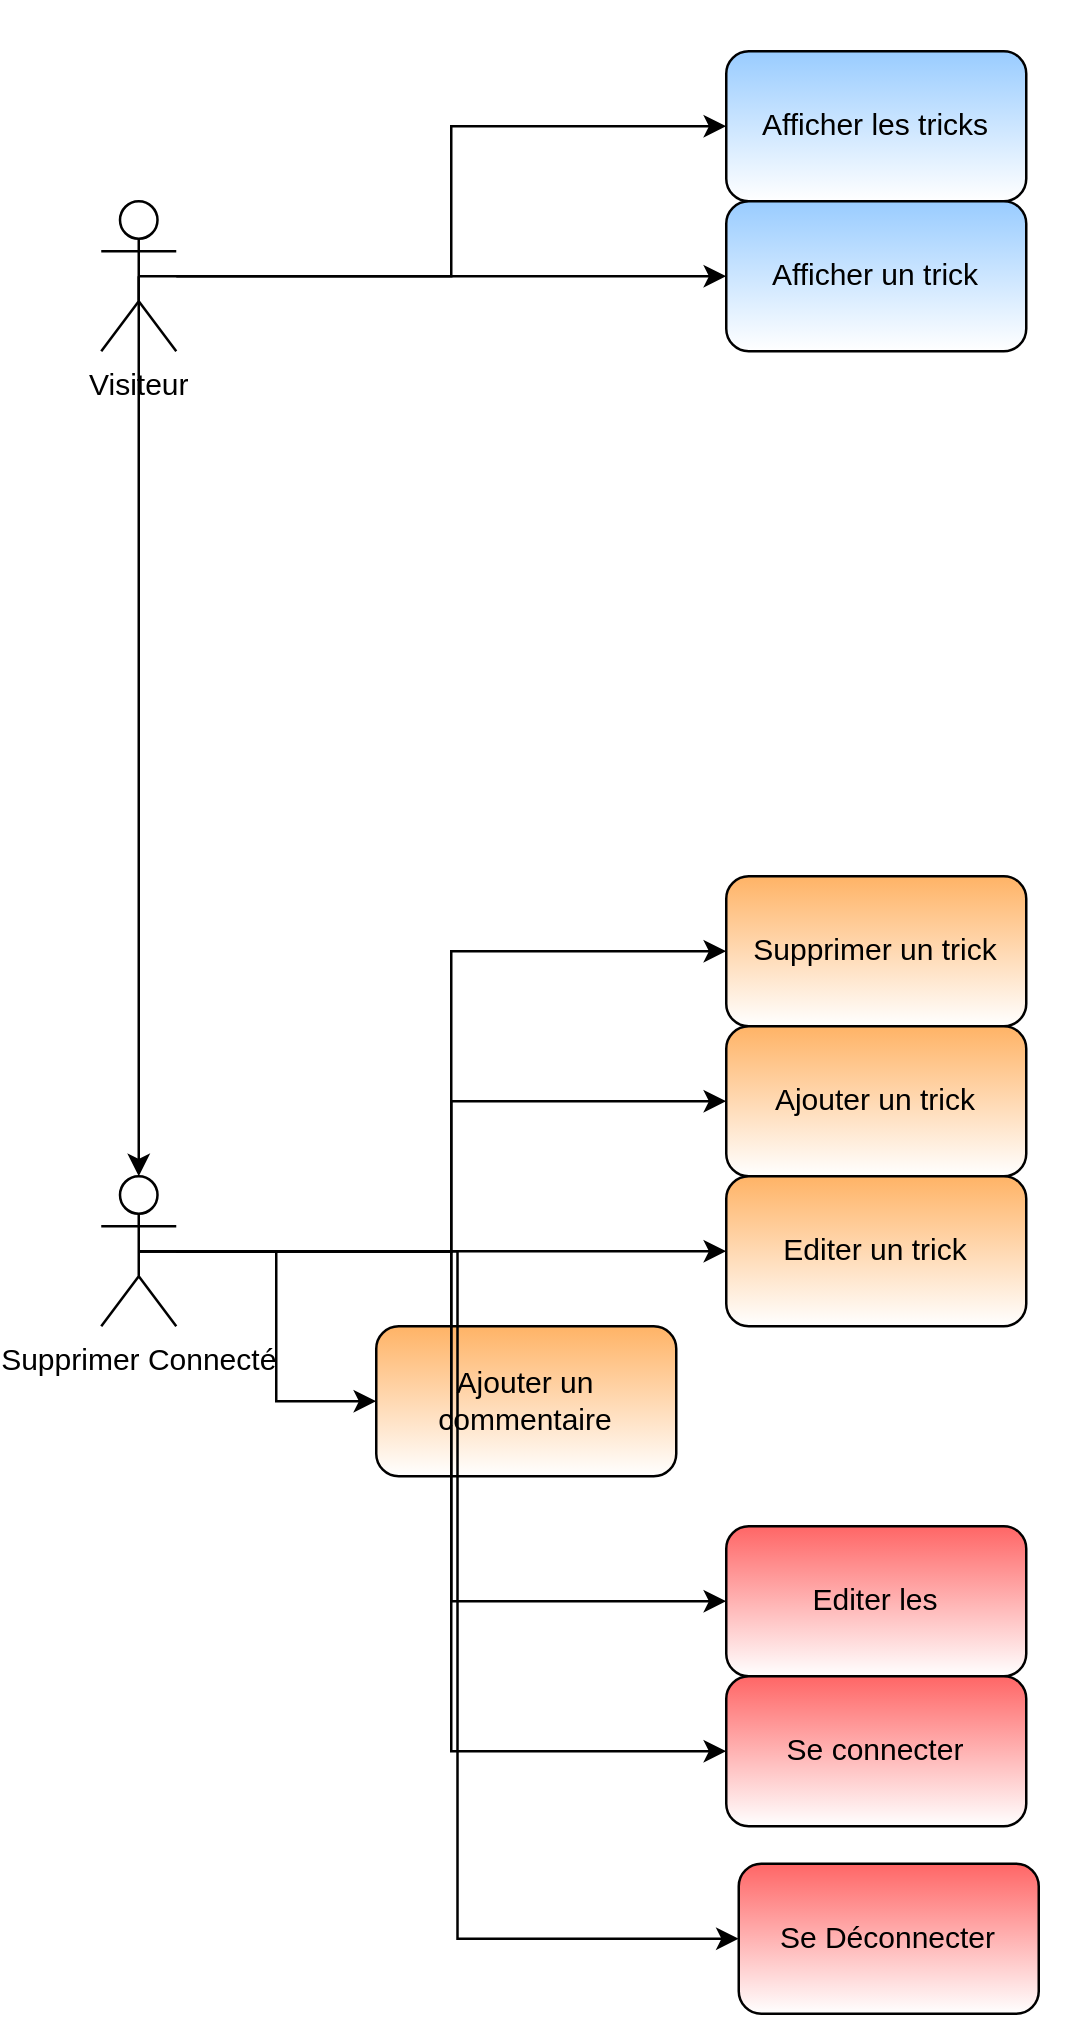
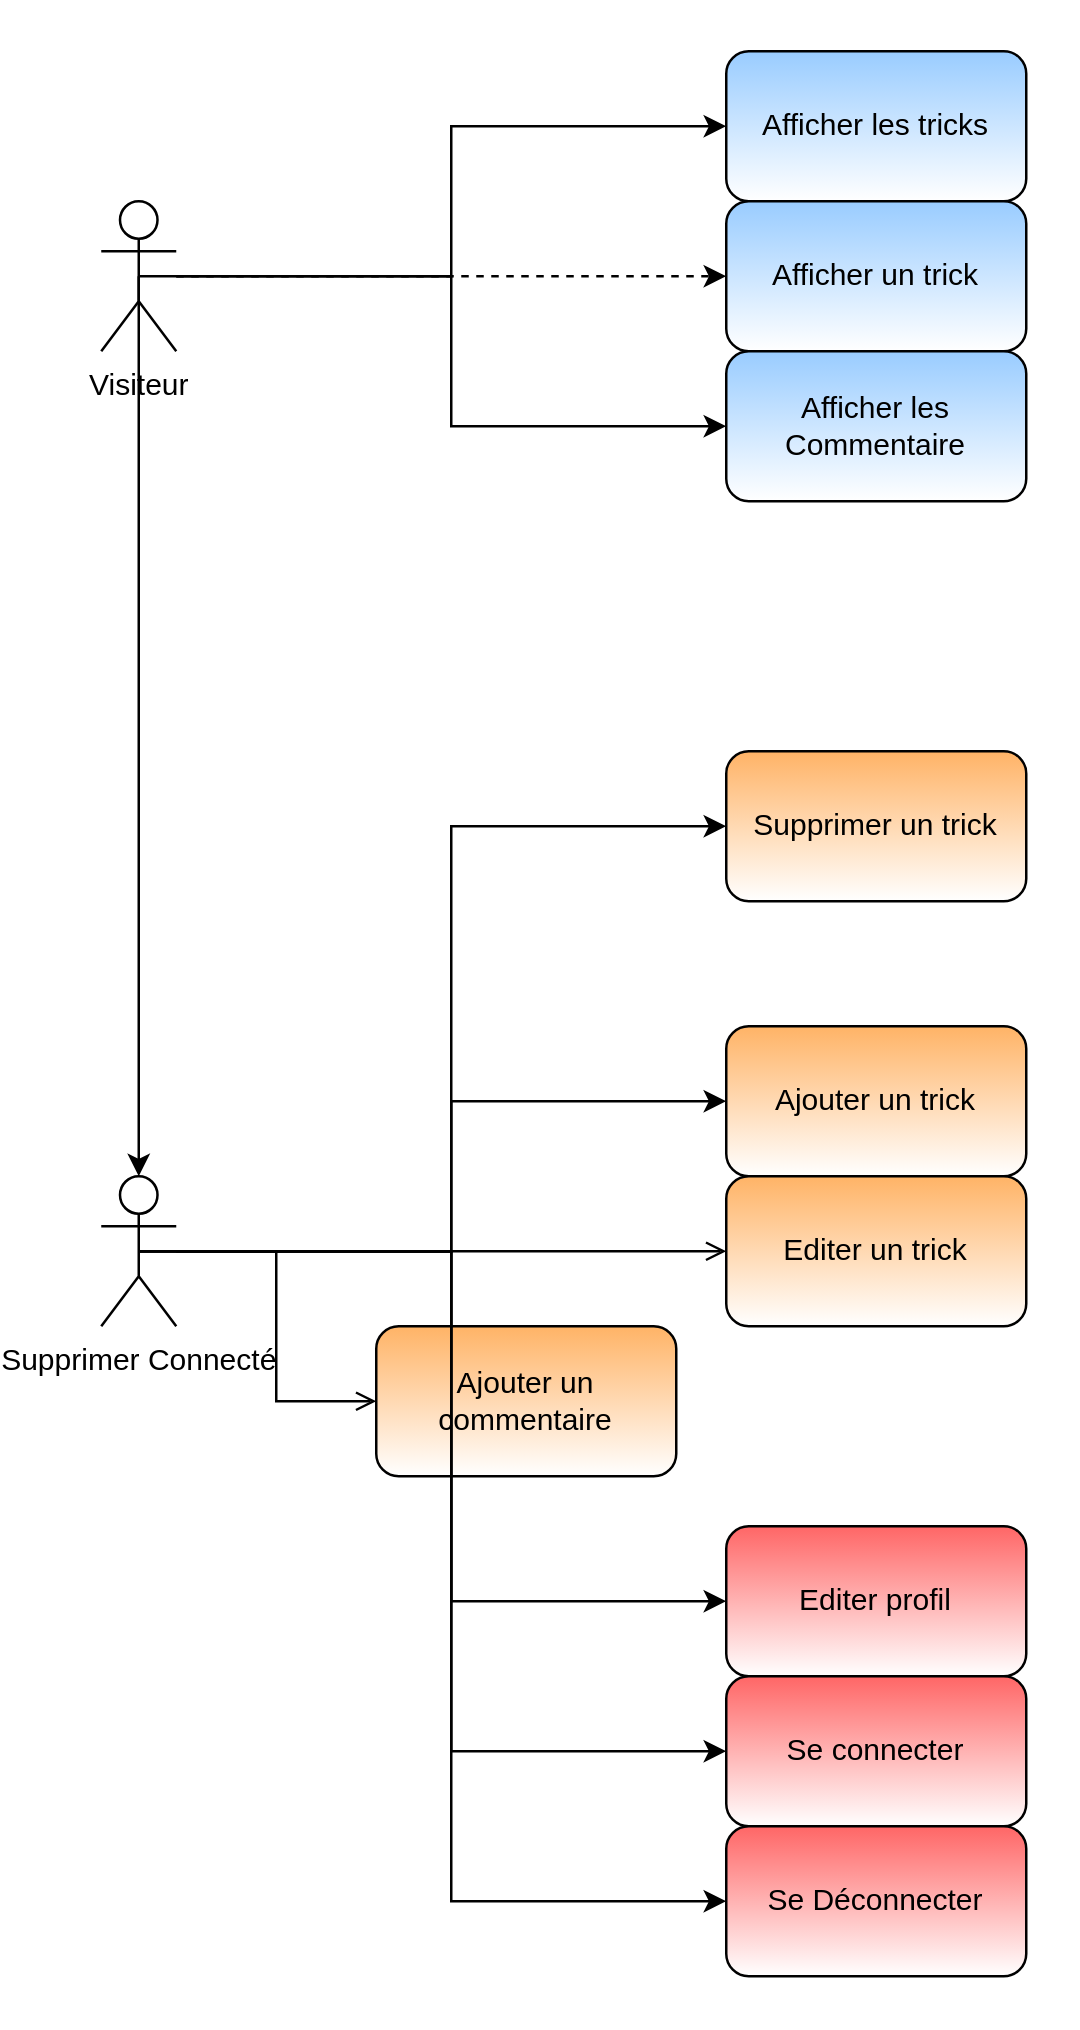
edge "Visiteur" -> "Afficher un trick": style solid -> dashed
edge "Visiteur" -> "Afficher les Commentaire": added
node "Afficher les Commentaire": added
node "Supprimer un trick": moved (876, 951) -> (876, 826)
edge "Supprimer Connecté" -> "Editer un trick": arrowhead classic -> open
edge "Supprimer Connecté" -> "Ajouter un commentaire": arrowhead classic -> open
node "Editer les": label "Editer les" -> "Editer profil"
node "Se Déconnecter": moved (889, 1939) -> (876, 1901)
